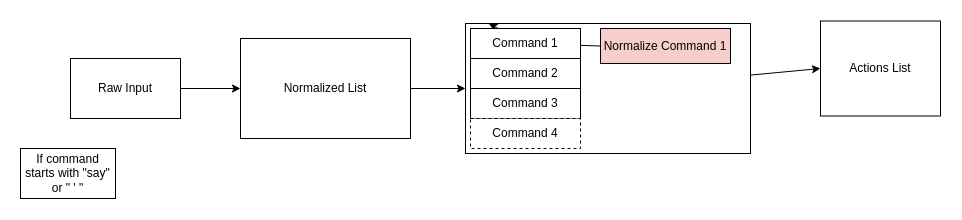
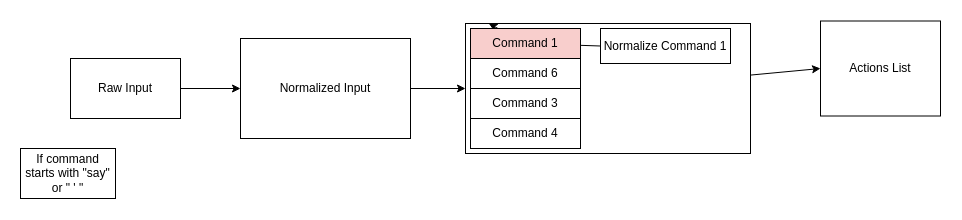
node "Command 1": fillcolor #ffffff -> #f8cecc
node "Normalize Command 1": fillcolor #f8cecc -> #ffffff
node "Command 2": label "Command 2" -> "Command 6"
node "Normalized List": label "Normalized List" -> "Normalized Input"
node "Command 4": style dashed -> solid
